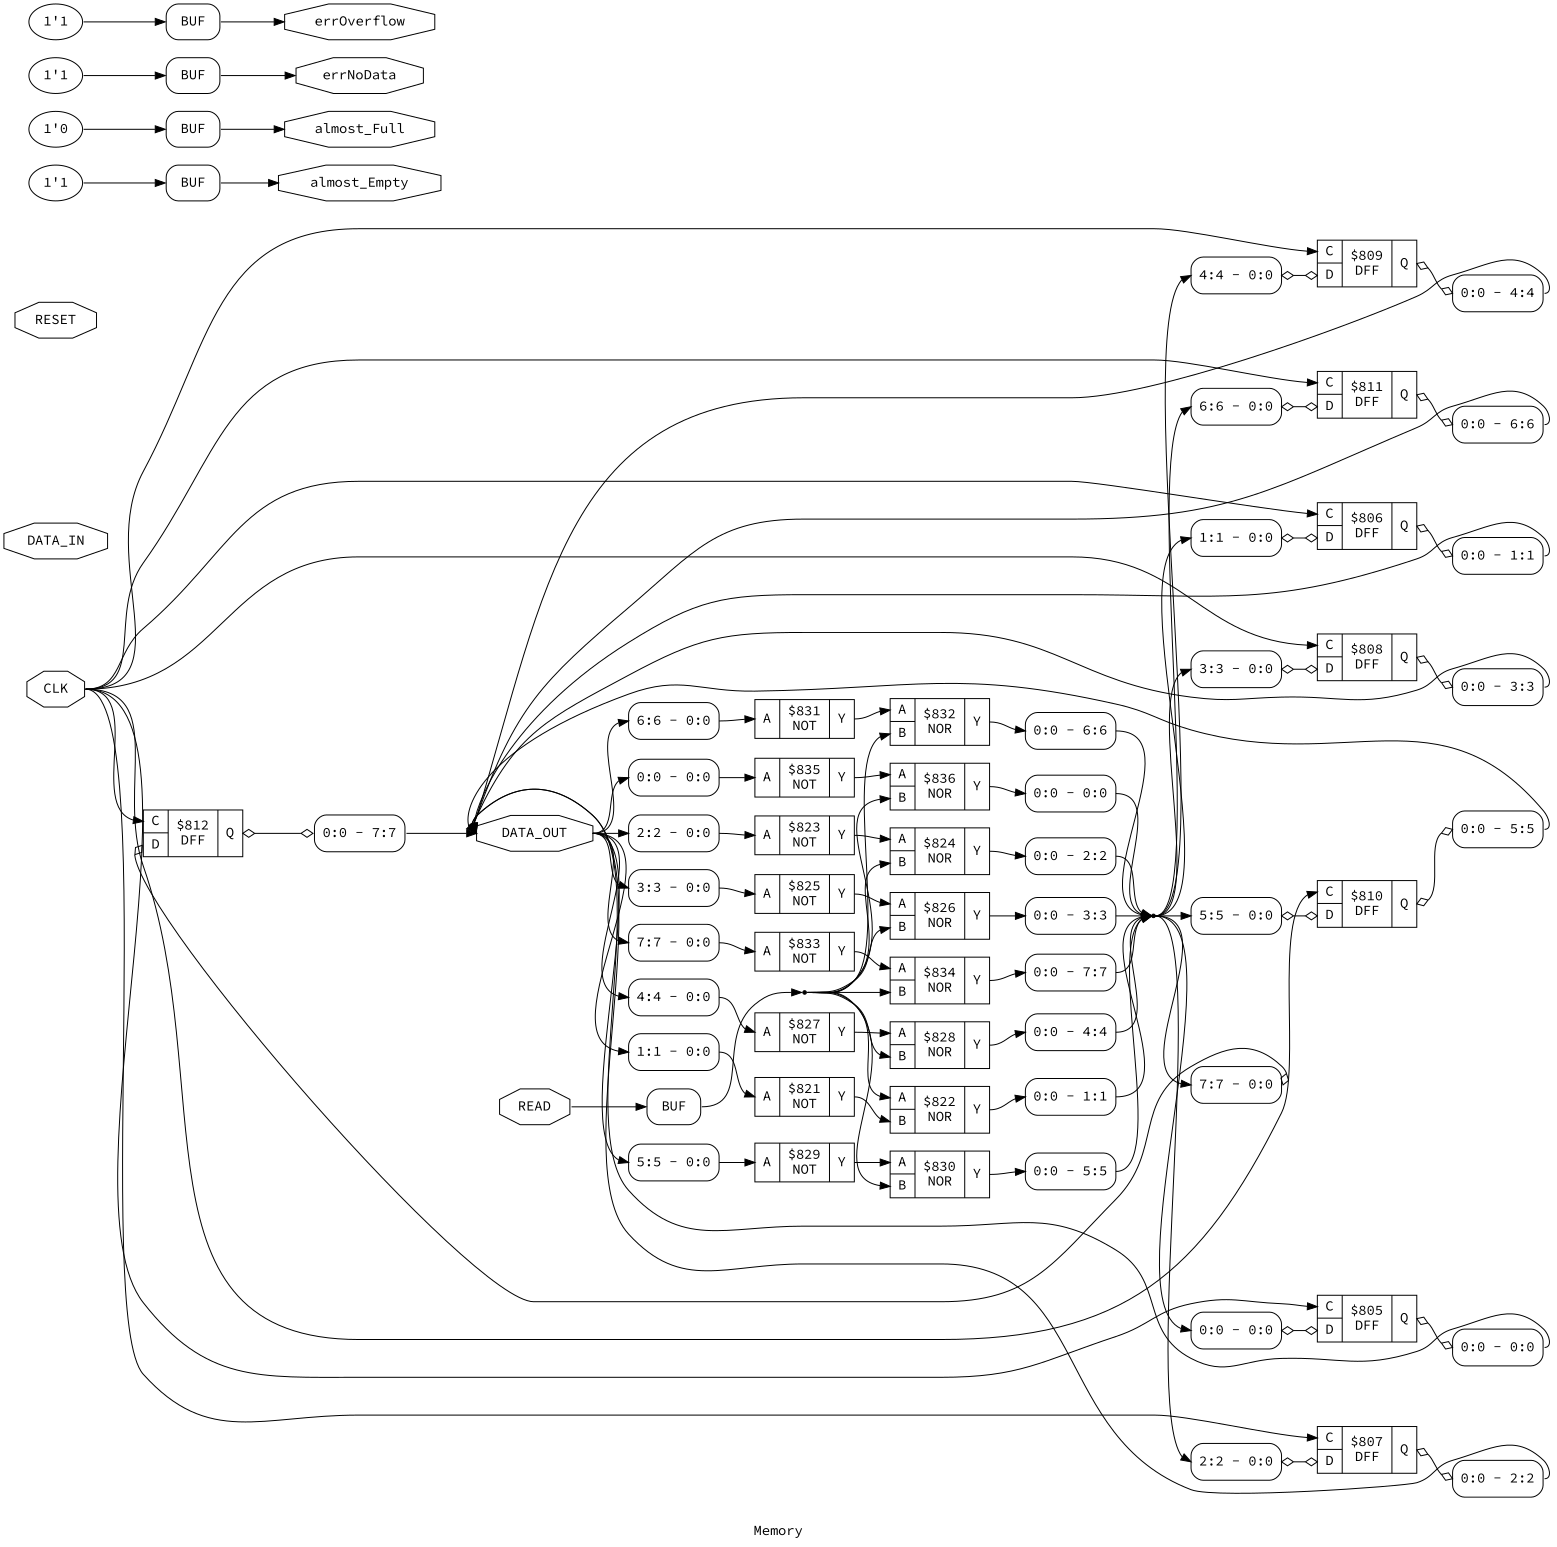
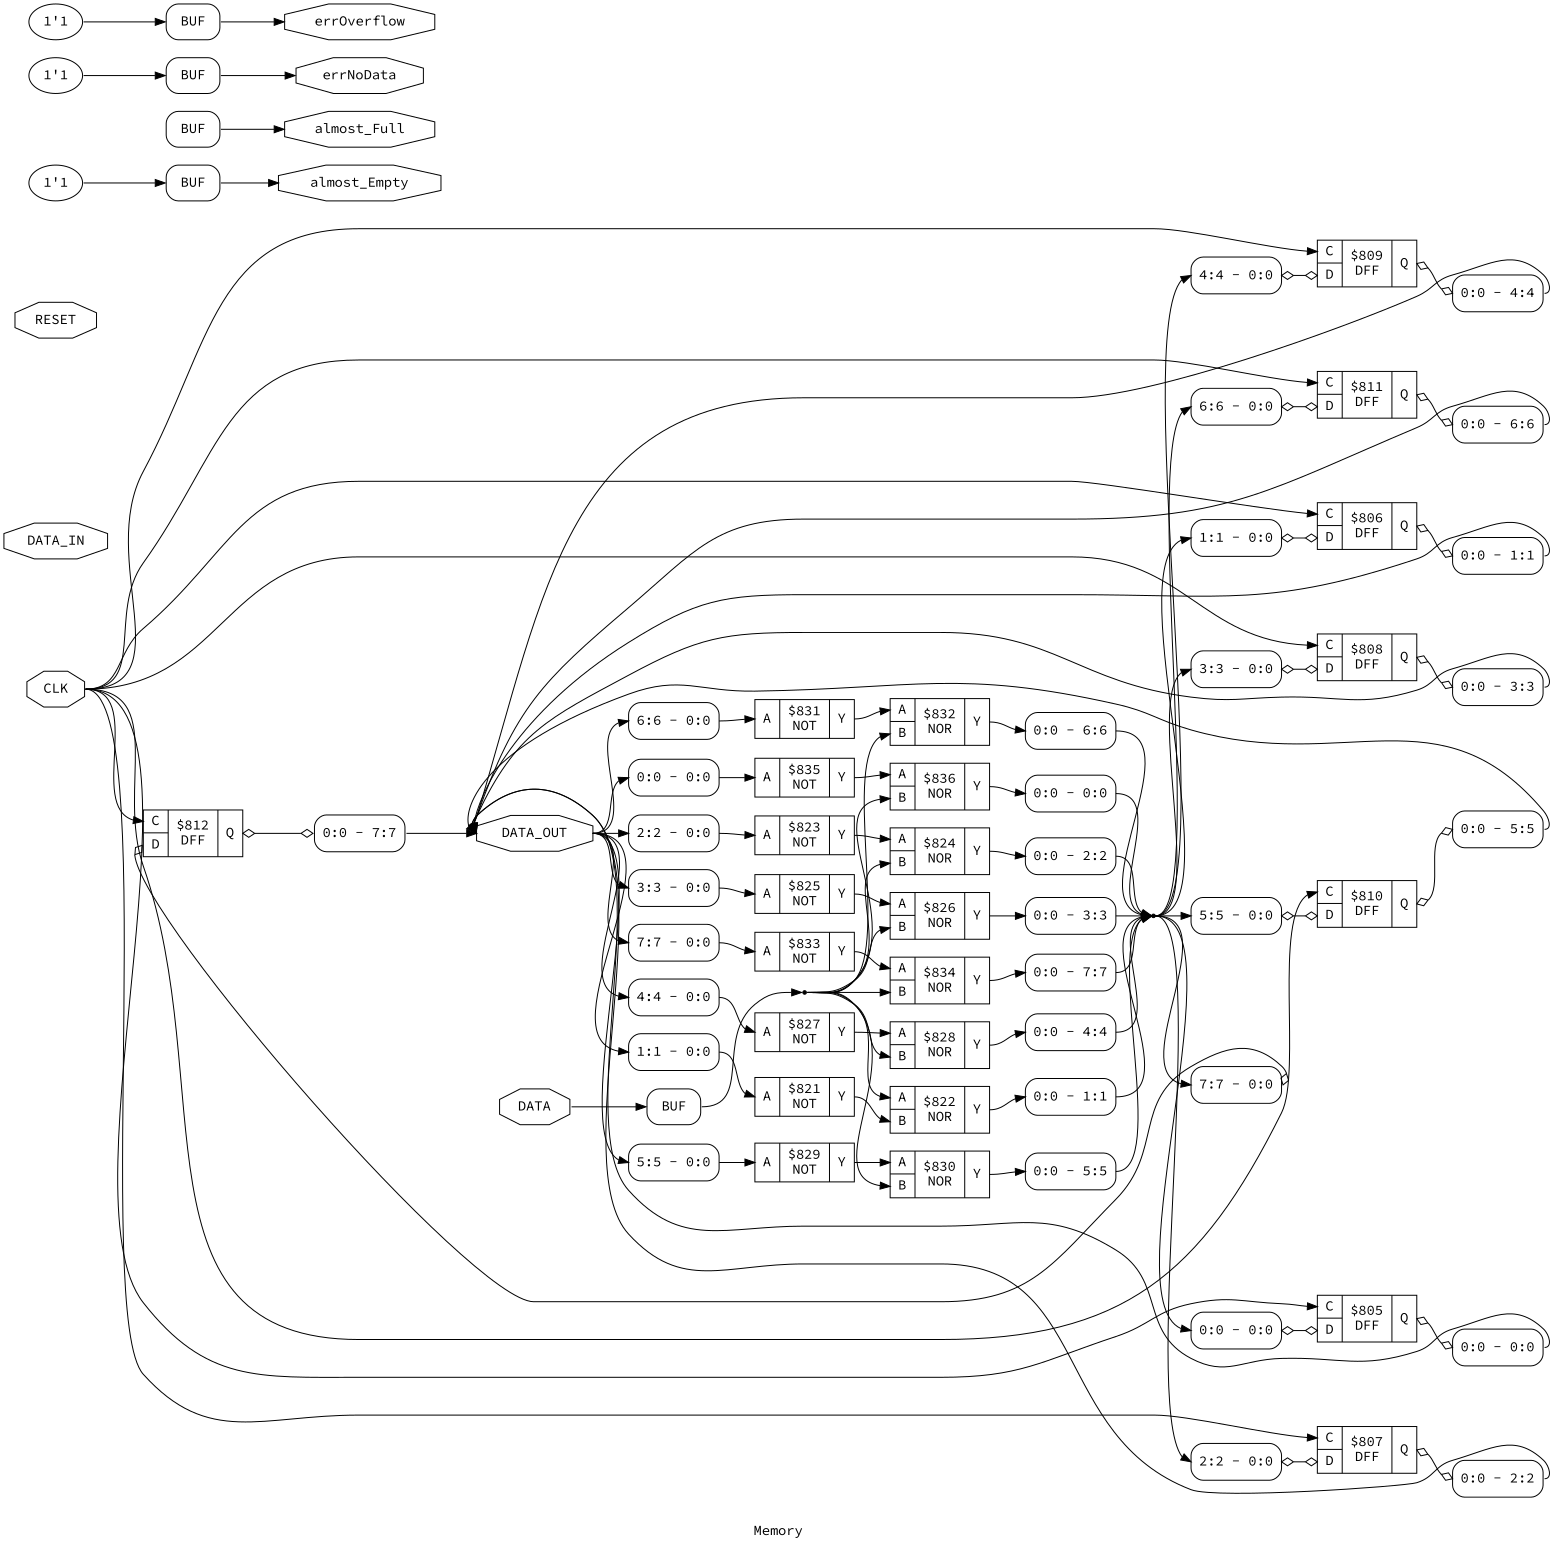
node "1'0": removed
node "READ": label "READ" -> "DATA"
